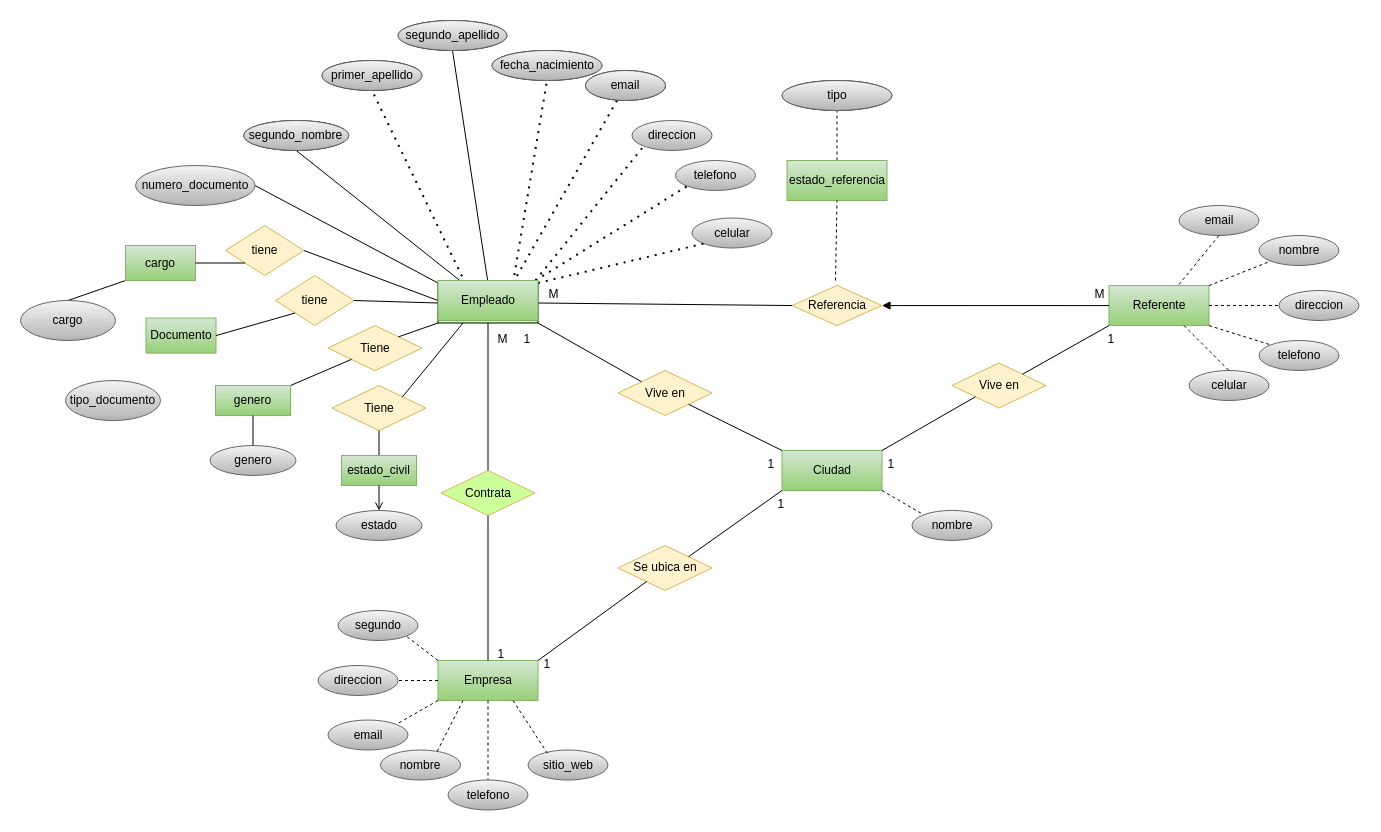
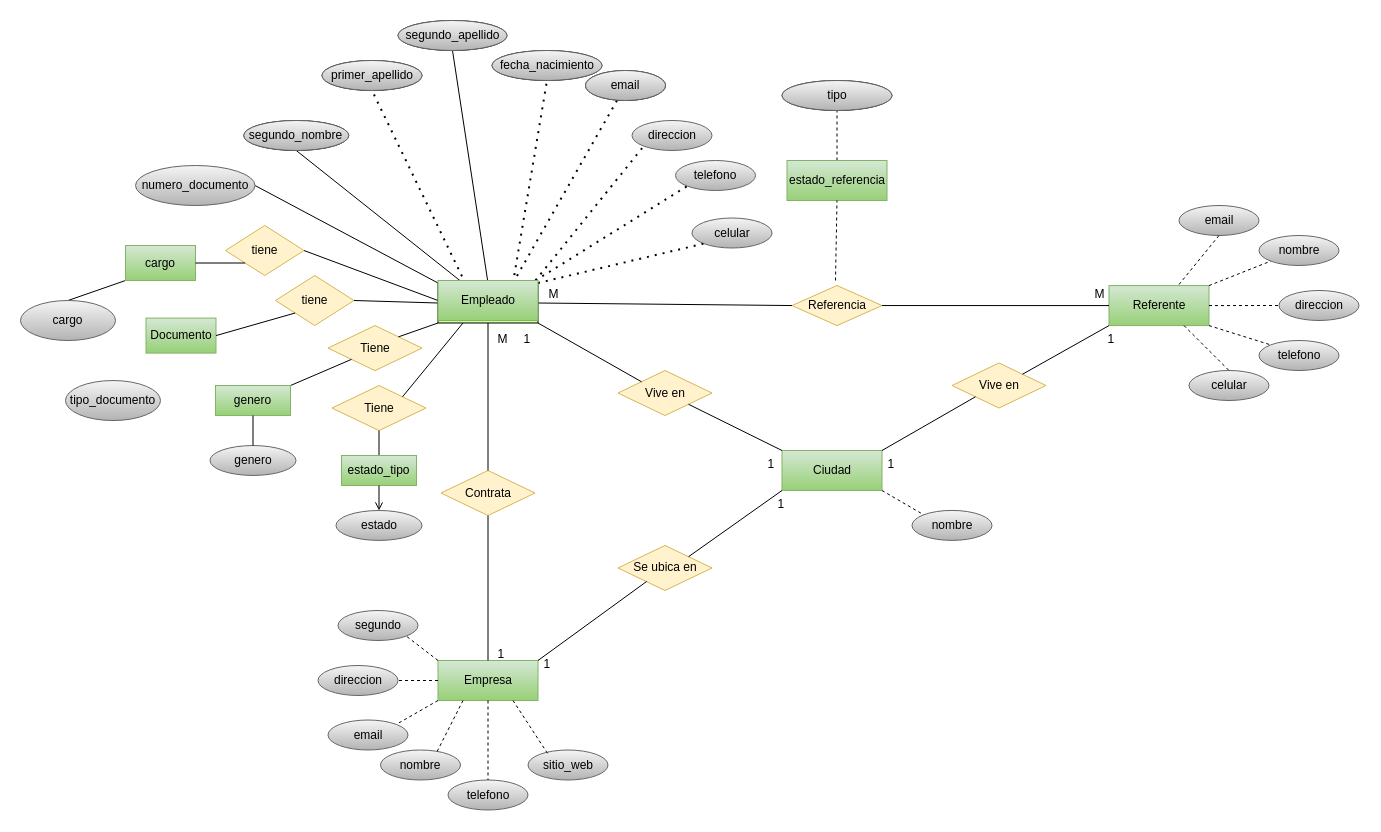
edge "Referente" -> "Referencia": arrowhead block -> none
node "estado_civil": label "estado_civil" -> "estado_tipo"
node "Contrata": fillcolor #ccff99 -> #fff2cc
